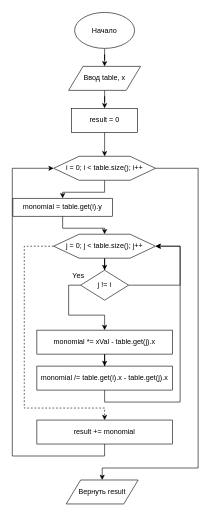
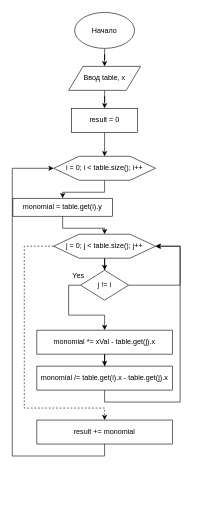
edge "i = 0; i < table.size(); i++" -> "Вернуть result": removed
node "Вернуть result": removed
